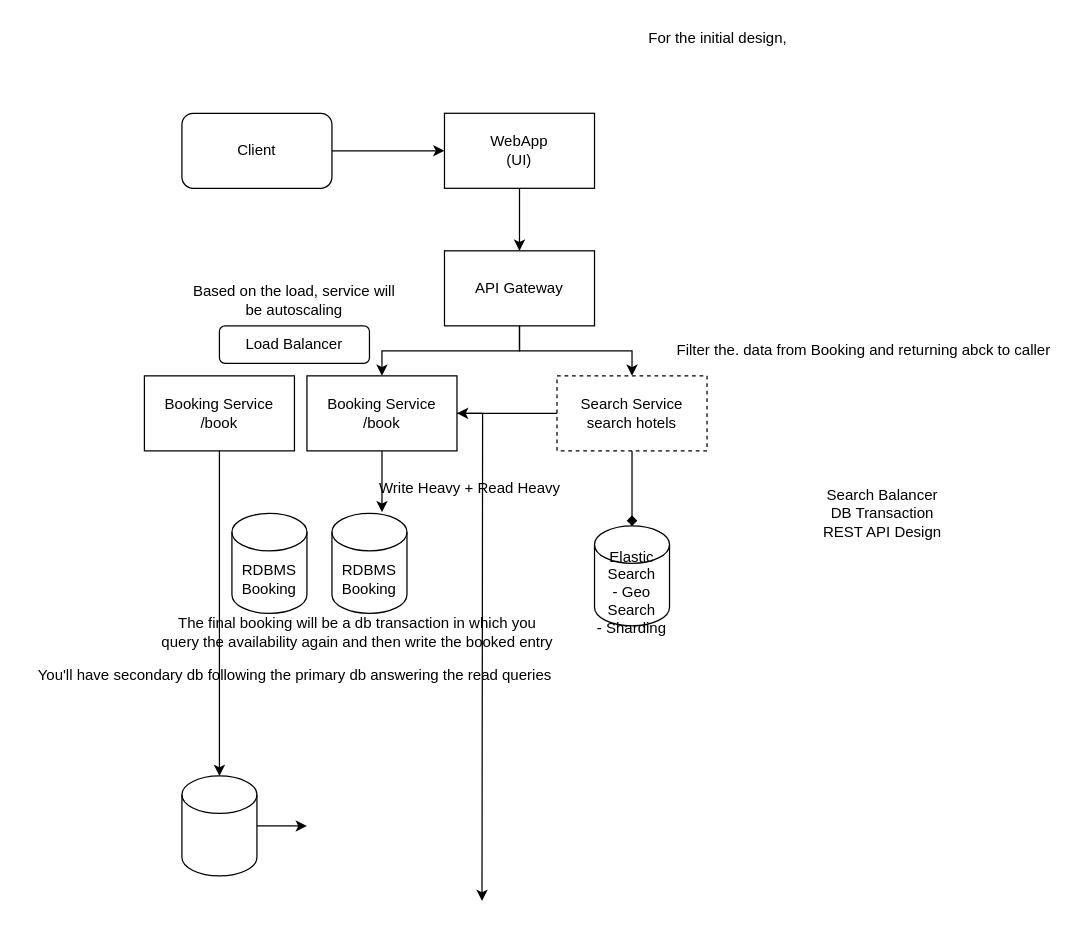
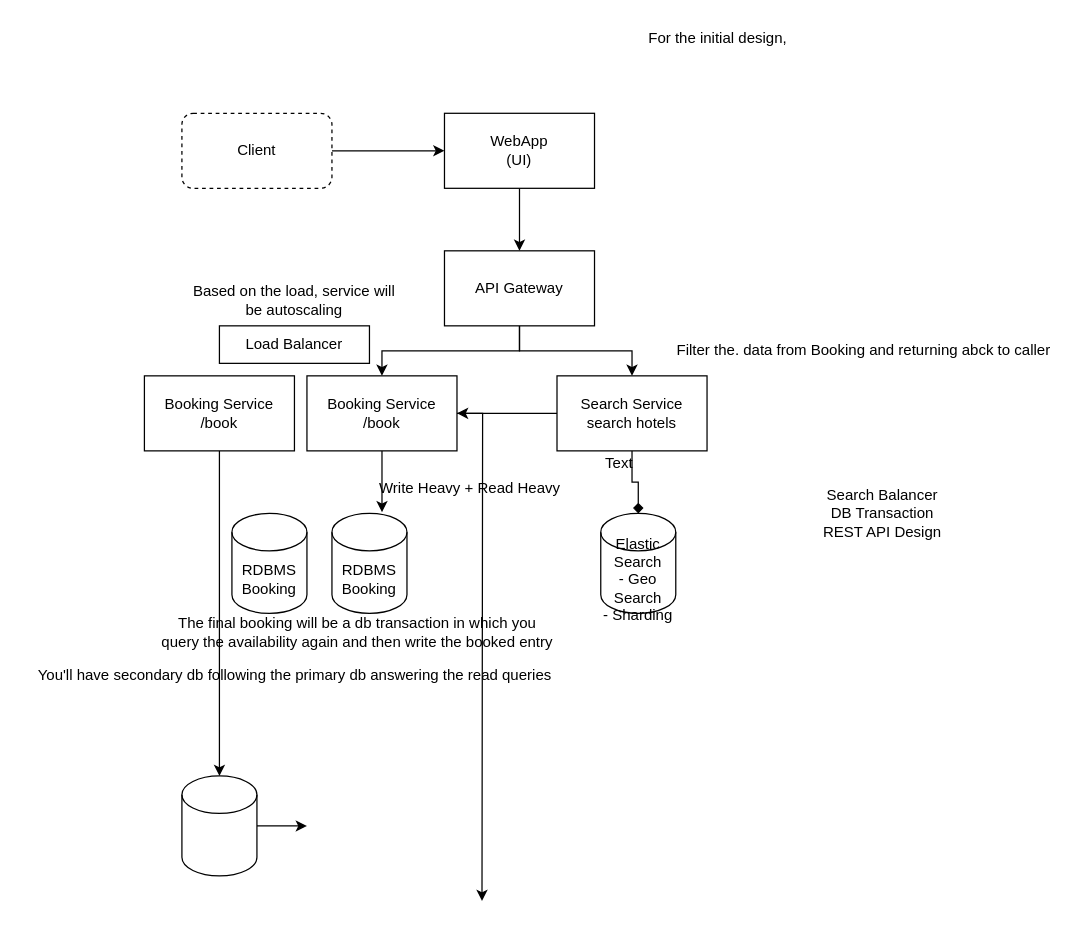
node "Client": style solid -> dashed
node "Load Balancer": shape rounded rectangle -> rectangle
node "Search Service search hotels": style dashed -> solid
node "Text": added
node "Elastic Search - Geo Search - Sharding": moved (632, 576) -> (638, 563)
